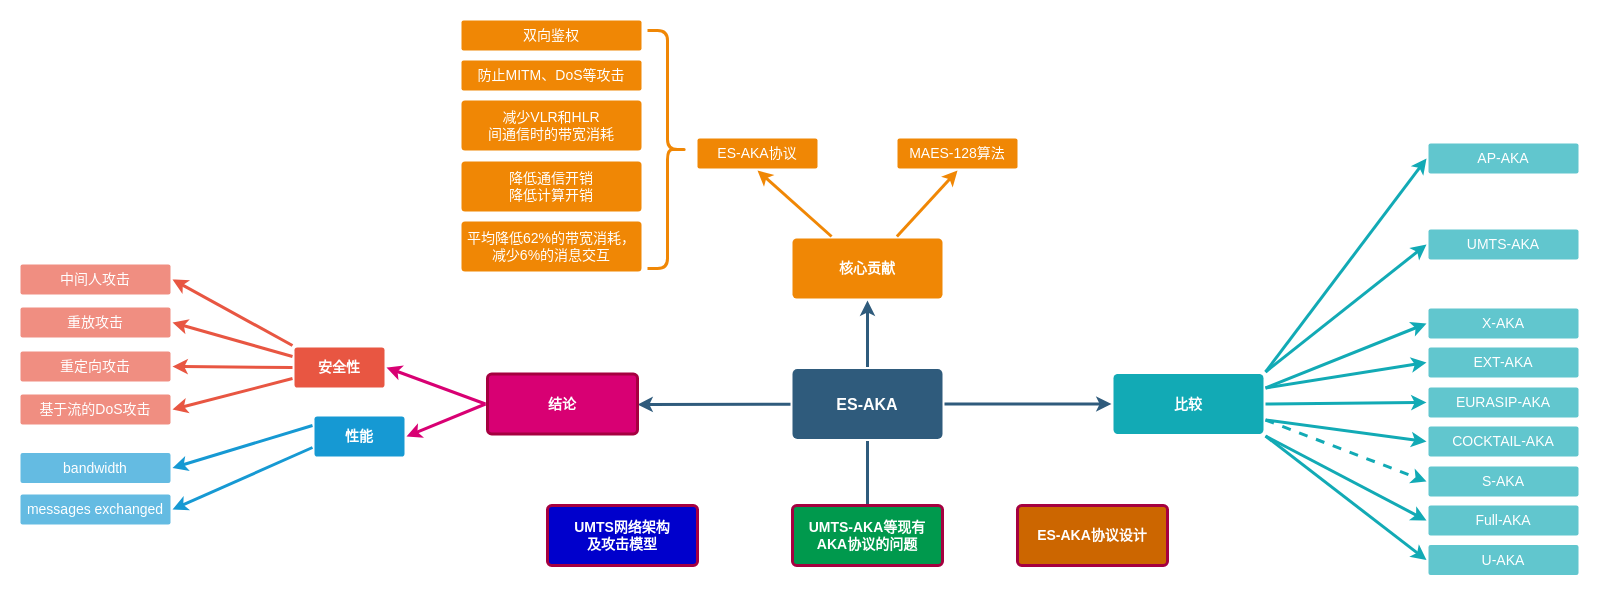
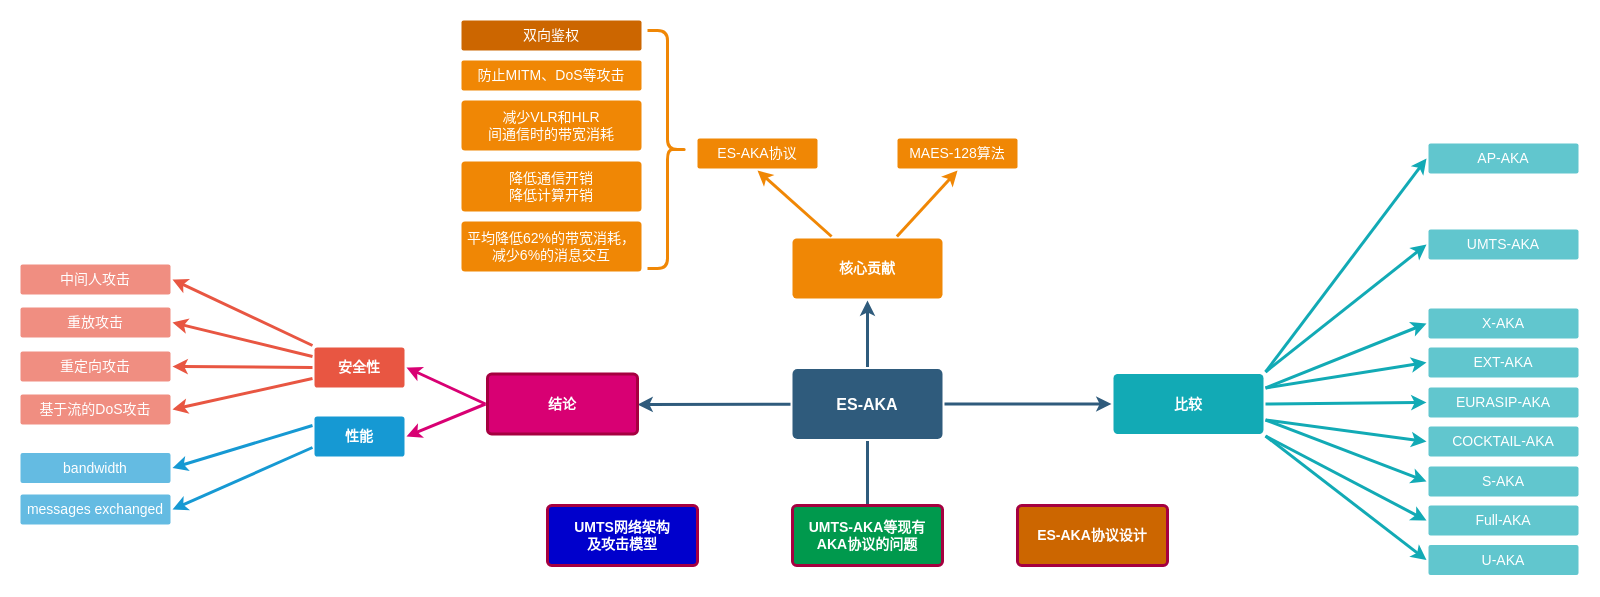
node "双向鉴权": fillcolor #f08705 -> #cc6600
node "安全性": moved (340, 368) -> (360, 368)
edge "比较" -> "S-AKA": style dashed -> solid
